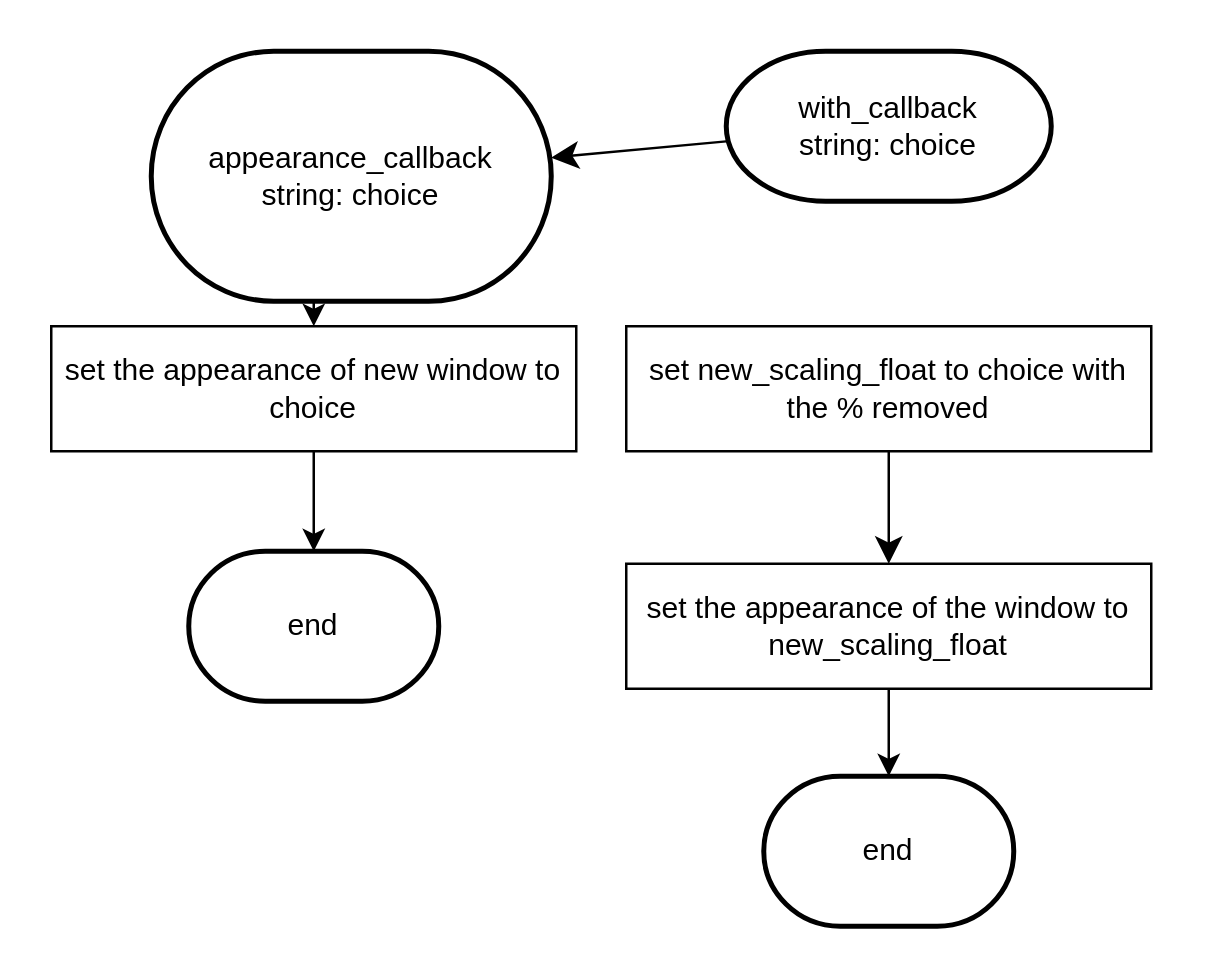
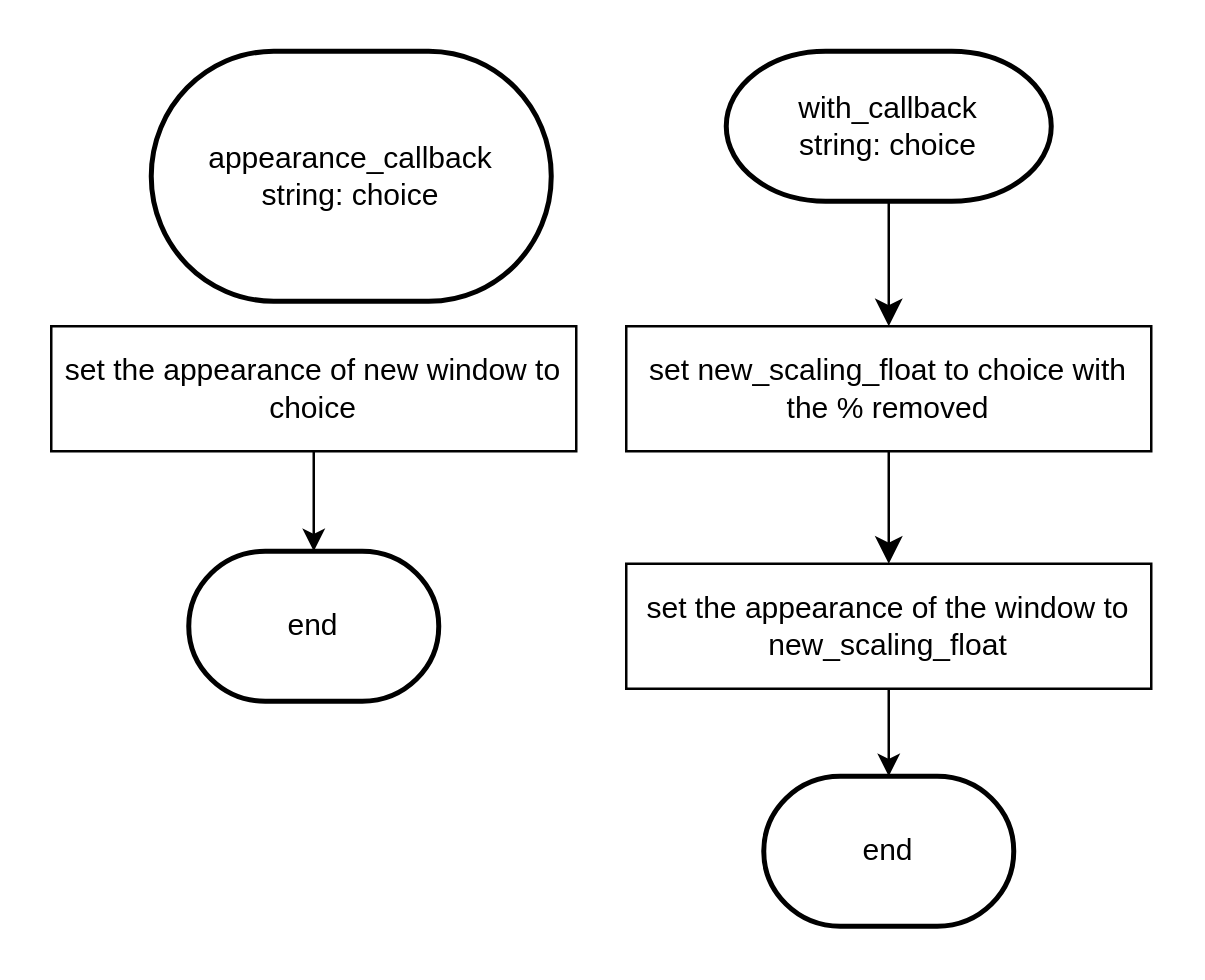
edge "with_callback string: choice" -> "appearance_callback string: choice": now "with_callback string: choice" -> "set new_scaling_float to choice with the % removed"
edge "appearance_callback string: choice" -> "set the appearance of new window to choice": removed
